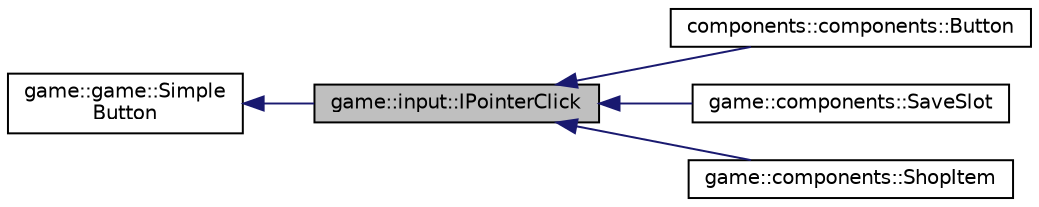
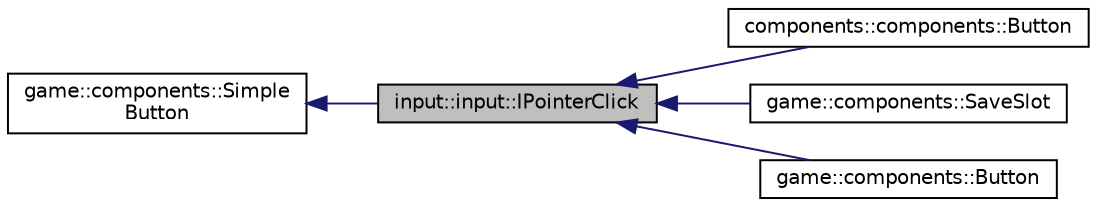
node "game::game::Simple Button": label "game::game::Simple Button" -> "game::components::Simple Button"
node "game::input::IPointerClick": label "game::input::IPointerClick" -> "input::input::IPointerClick"
node "game::components::ShopItem": label "game::components::ShopItem" -> "game::components::Button"
